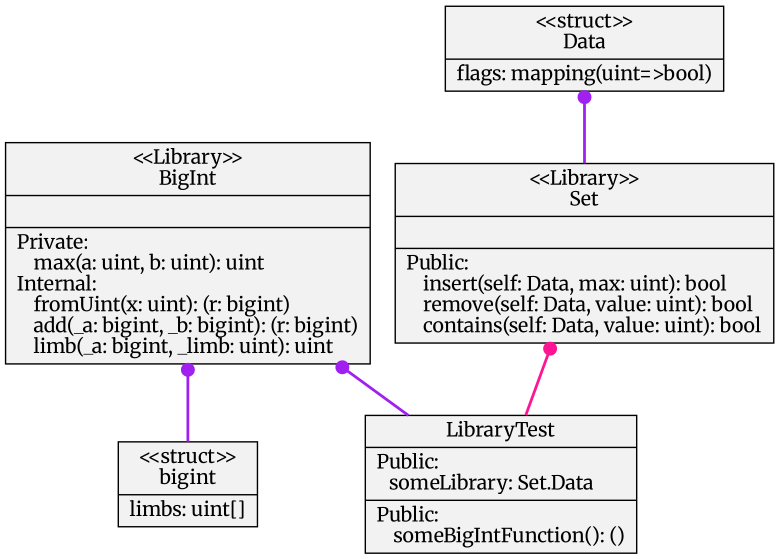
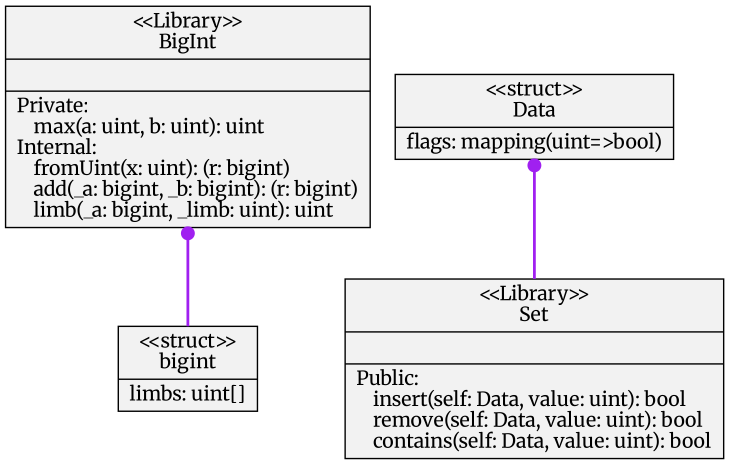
node "Set": text "insert(self: Data, max: uint): bool" -> "insert(self: Data, value: uint): bool"
node "LibraryTest": removed
